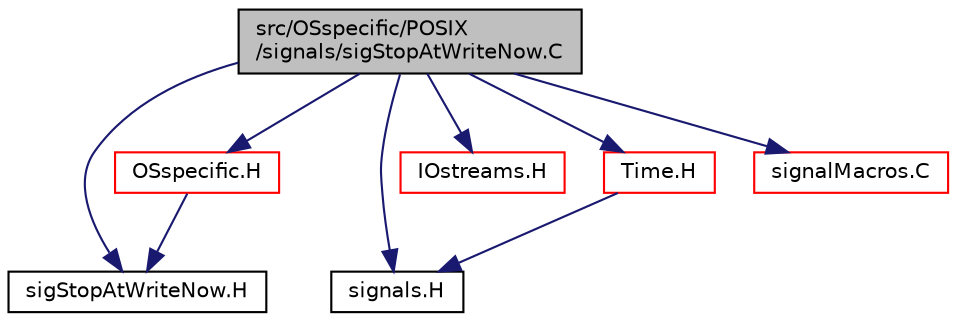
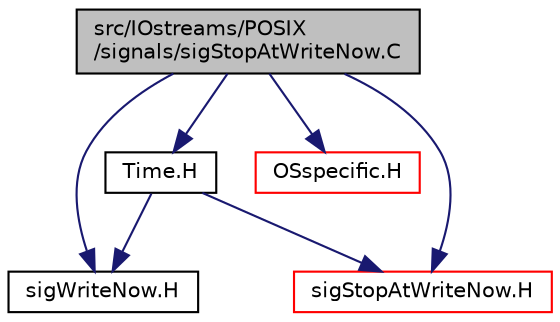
node "src/OSspecific/POSIX /signals/sigStopAtWriteNow.C": label "src/OSspecific/POSIX /signals/sigStopAtWriteNow.C" -> "src/IOstreams/POSIX /signals/sigStopAtWriteNow.C"
node "IOstreams.H": removed
node "Time.H": color red -> black
node "signalMacros.C": removed
edge "OSspecific.H" -> "sigStopAtWriteNow.H": now "Time.H" -> "sigStopAtWriteNow.H"
node "sigStopAtWriteNow.H": color black -> red
node "signals.H": label "signals.H" -> "sigWriteNow.H"
